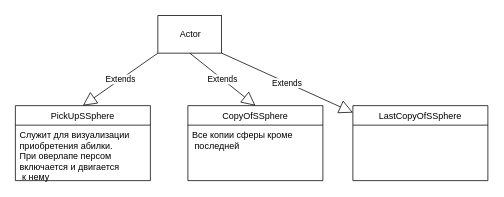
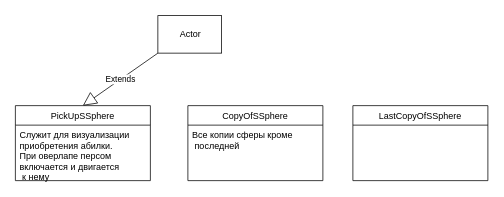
edge "Actor" -> "CopyOfSSphere": removed, label "Extends"
edge "Actor" -> "LastCopyOfSSphere": removed, label "Extends"
